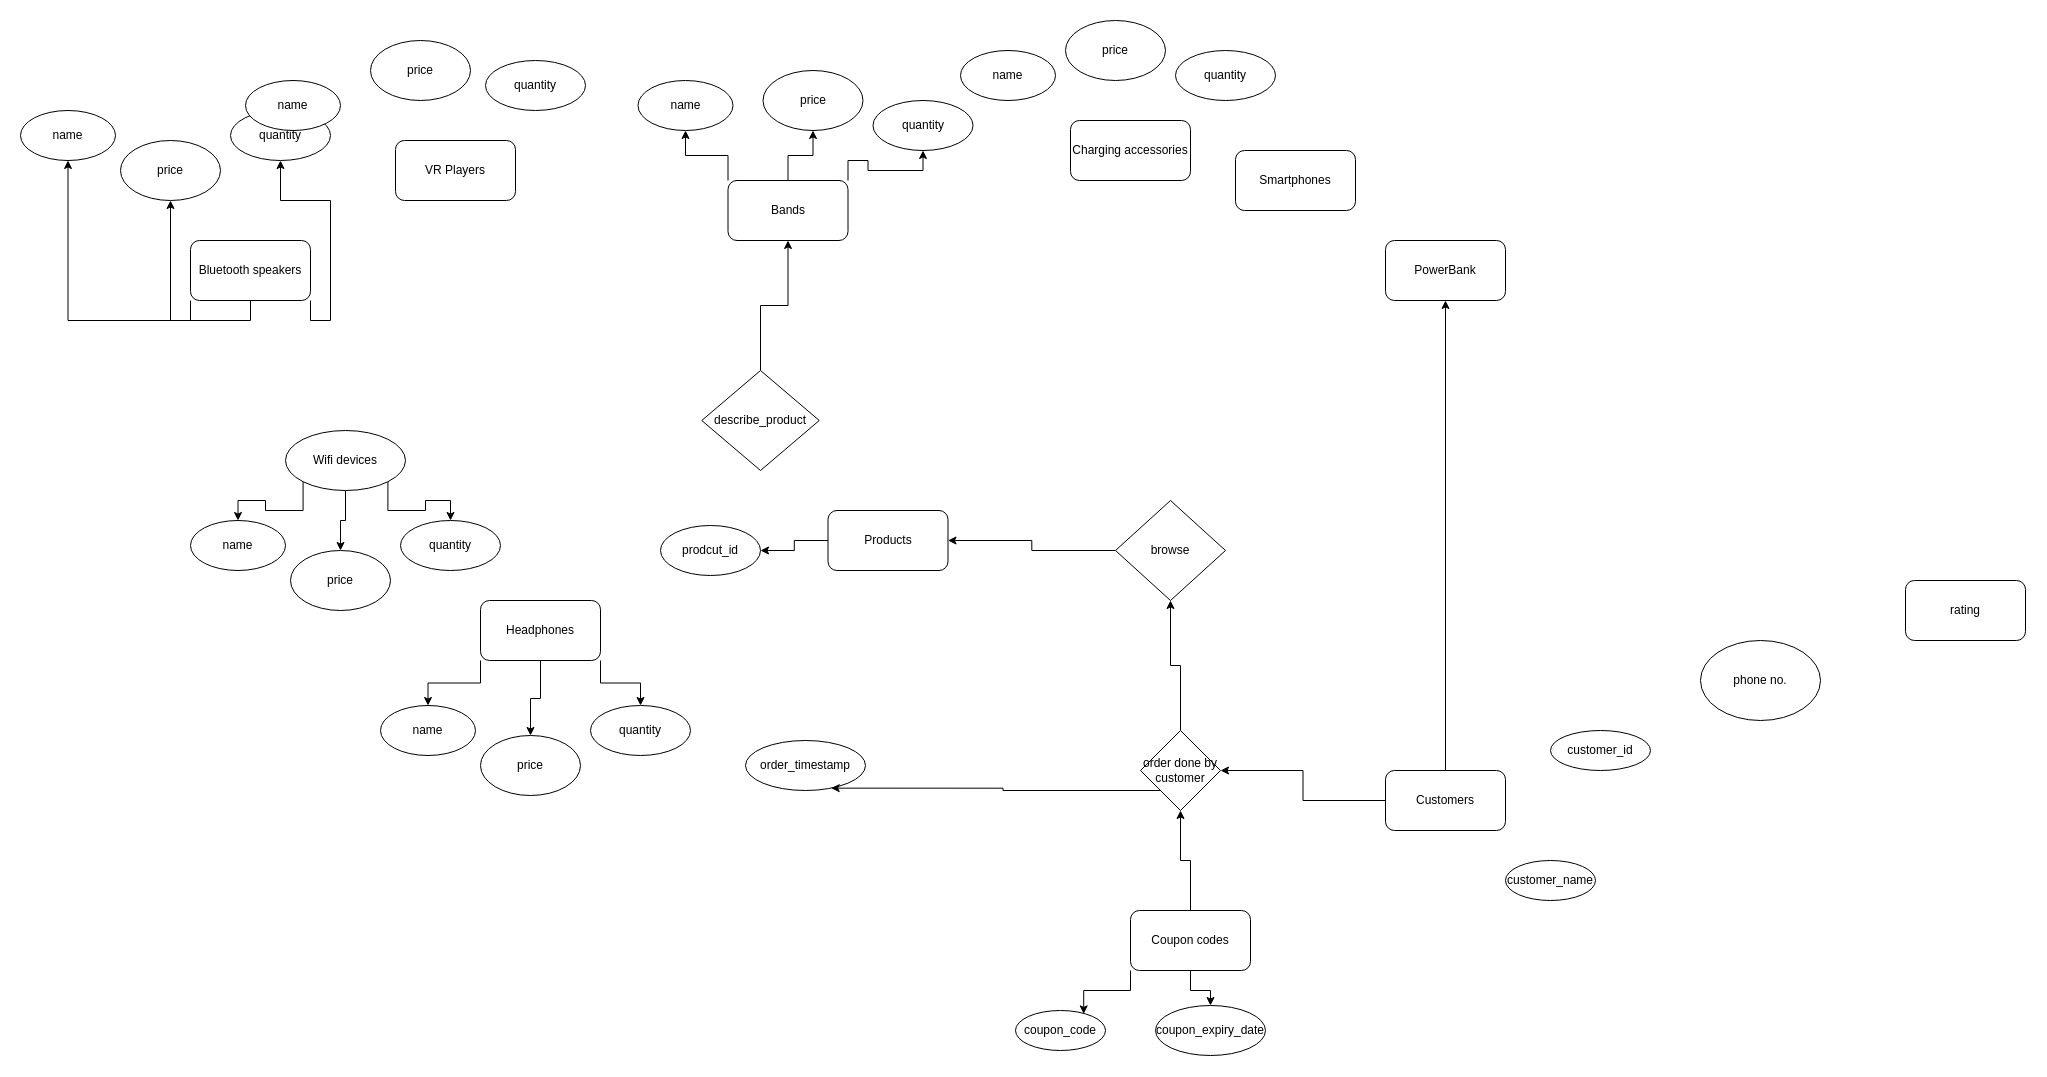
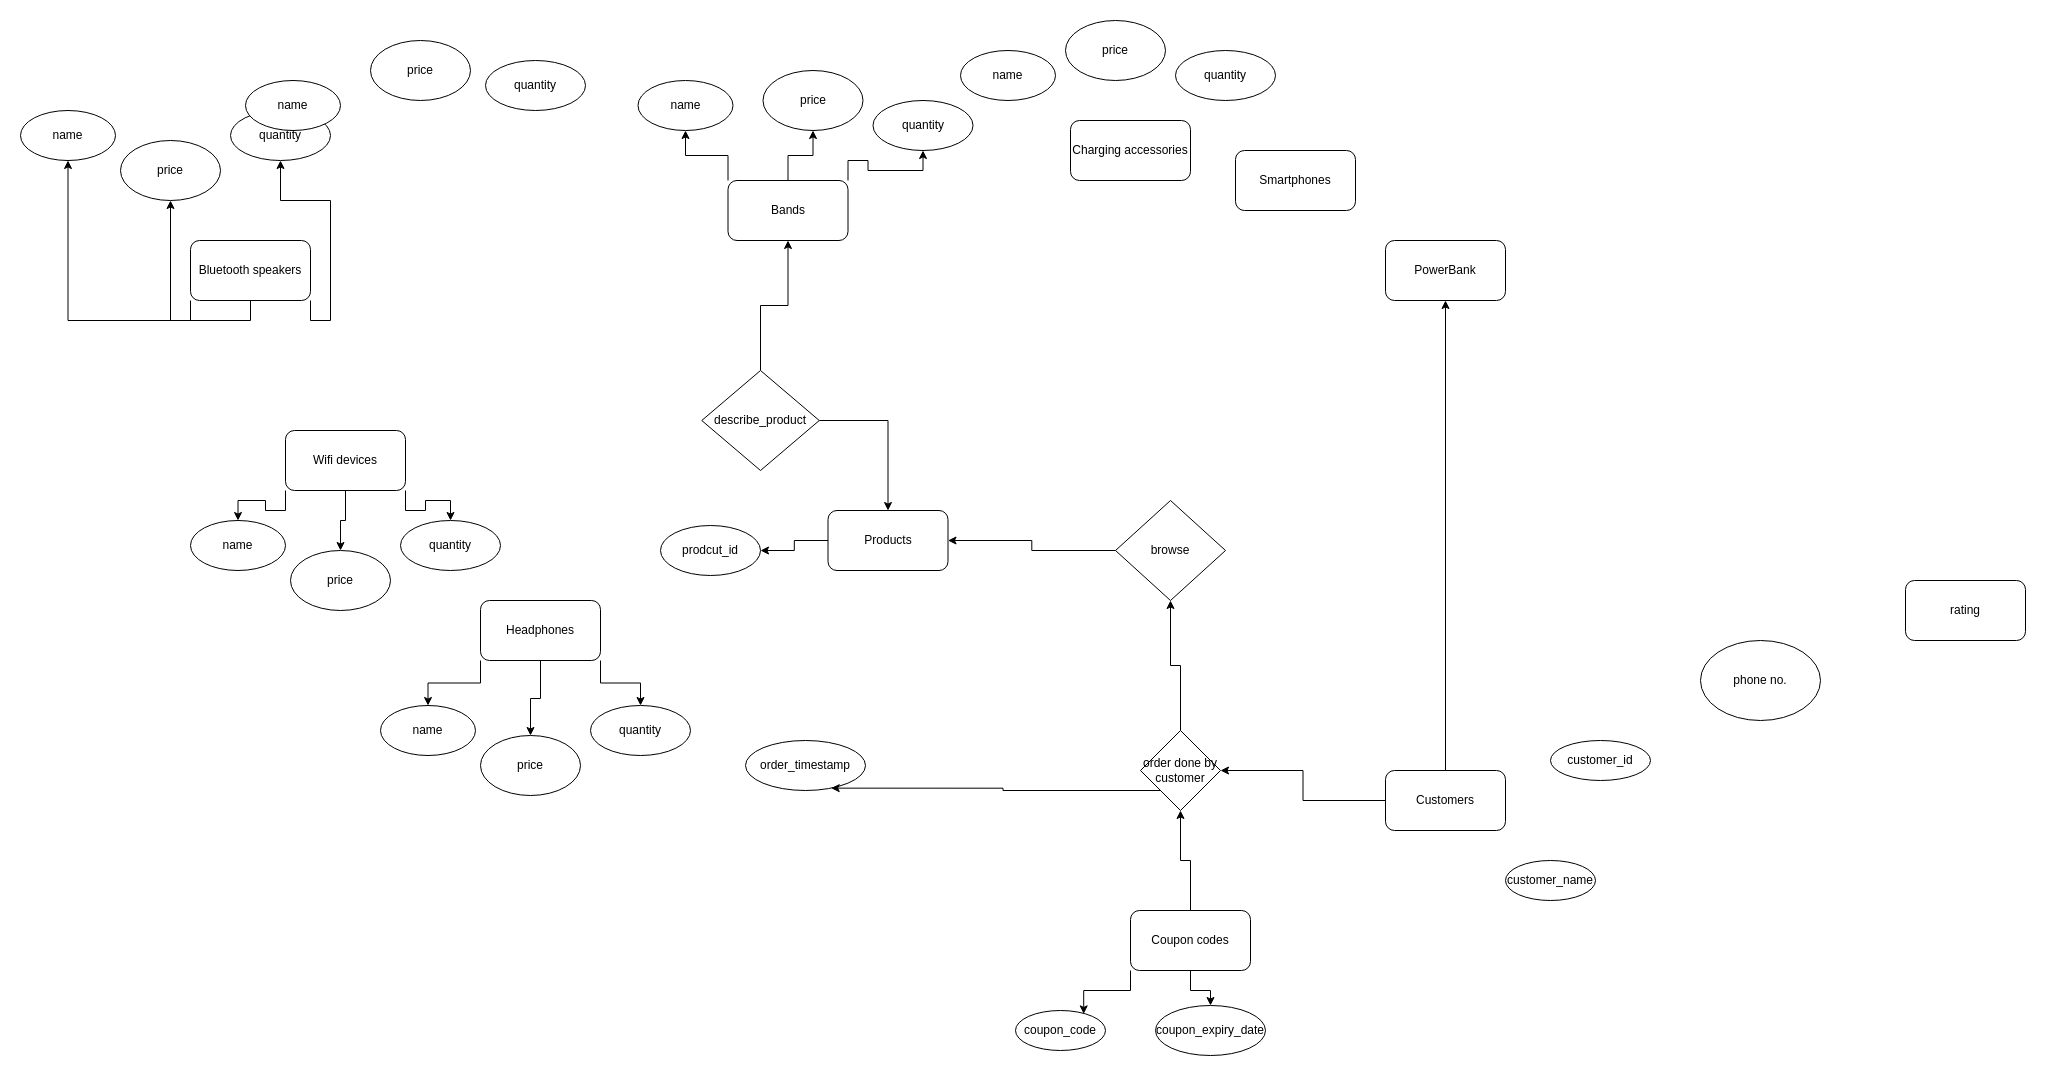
node "VR Players": removed
edge "describe_product" -> "Products": added
node "Wifi devices": shape ellipse -> rounded rectangle
node "customer_id": moved (1601, 751) -> (1601, 761)
